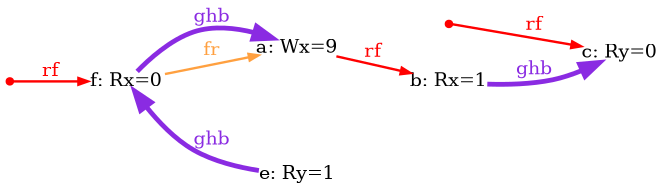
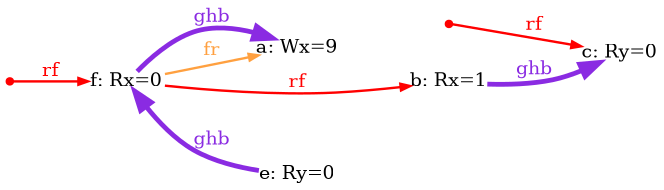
edge "a: Wx=9" -> "b: Rx=1": now "f: Rx=0" -> "b: Rx=1"
node "e: Ry=1": label "e: Ry=1" -> "e: Ry=0"
